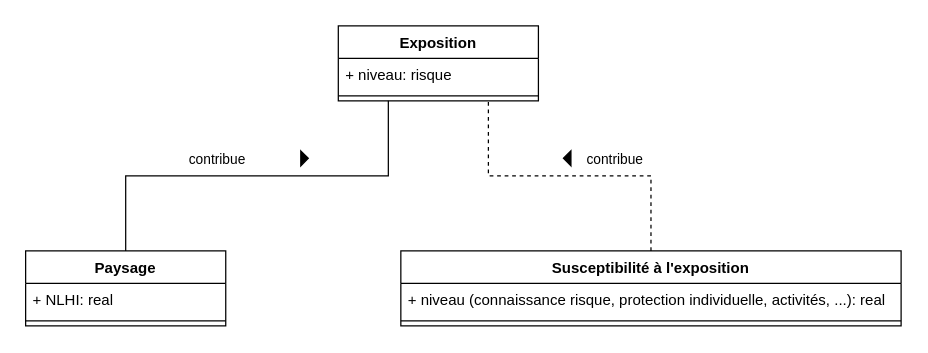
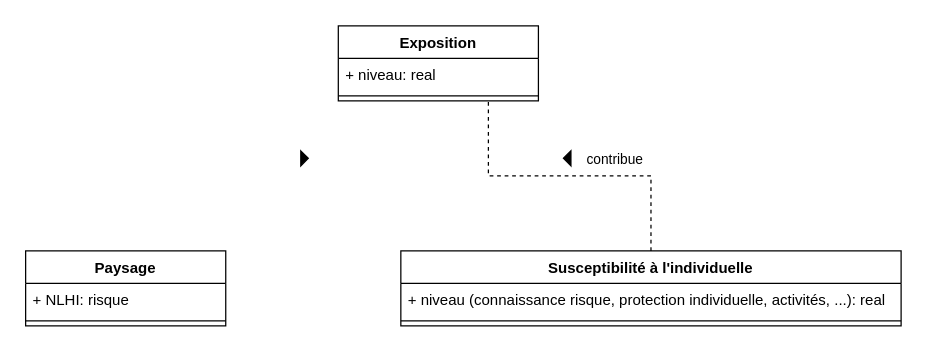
node "+ niveau: risque": label "+ niveau: risque" -> "+ niveau: real"
edge "Exposition" -- "Paysage": removed, label "contribue"
node "Susceptibilité à l'exposition": label "Susceptibilité à l'exposition" -> "Susceptibilité à l'individuelle"
node "+ NLHI: real": label "+ NLHI: real" -> "+ NLHI: risque"
